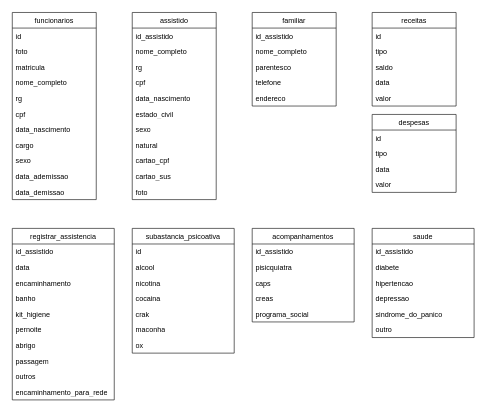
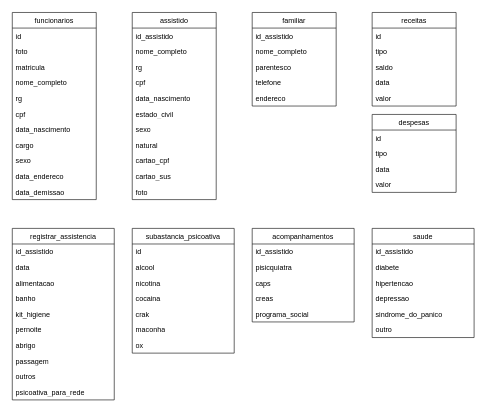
node "data_ademissao": label "data_ademissao" -> "data_endereco"
node "encaminhamento": label "encaminhamento" -> "alimentacao"
node "encaminhamento_para_rede": label "encaminhamento_para_rede" -> "psicoativa_para_rede"
